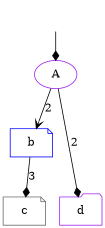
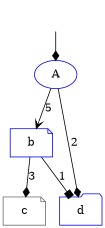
node "A": color purple -> blue
edge "A" -> "b": label "2" -> "5"
edge "b" -> "d": added, label "1"
node "d": color purple -> blue
